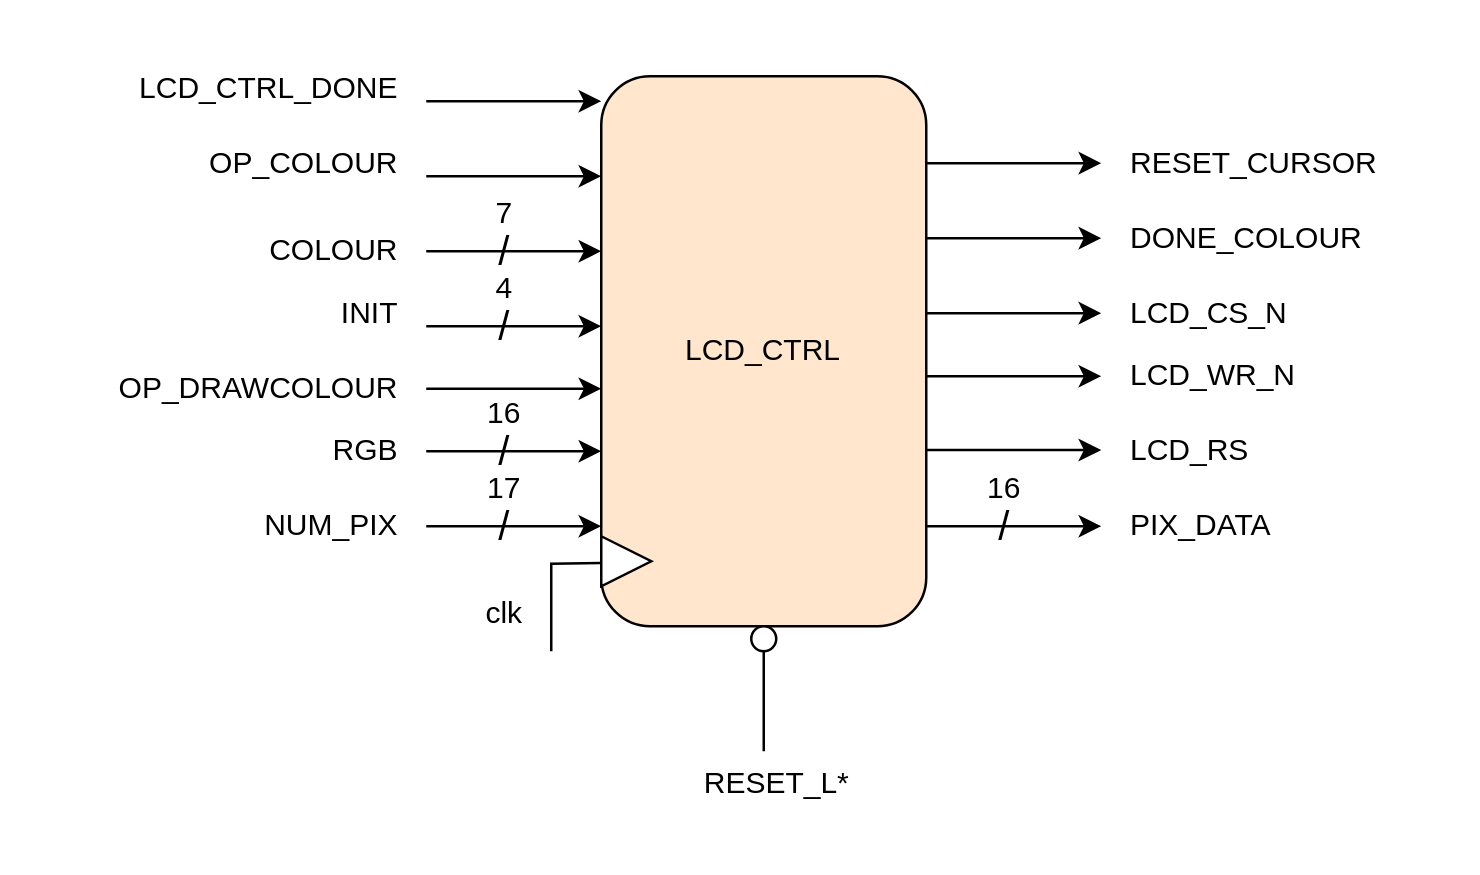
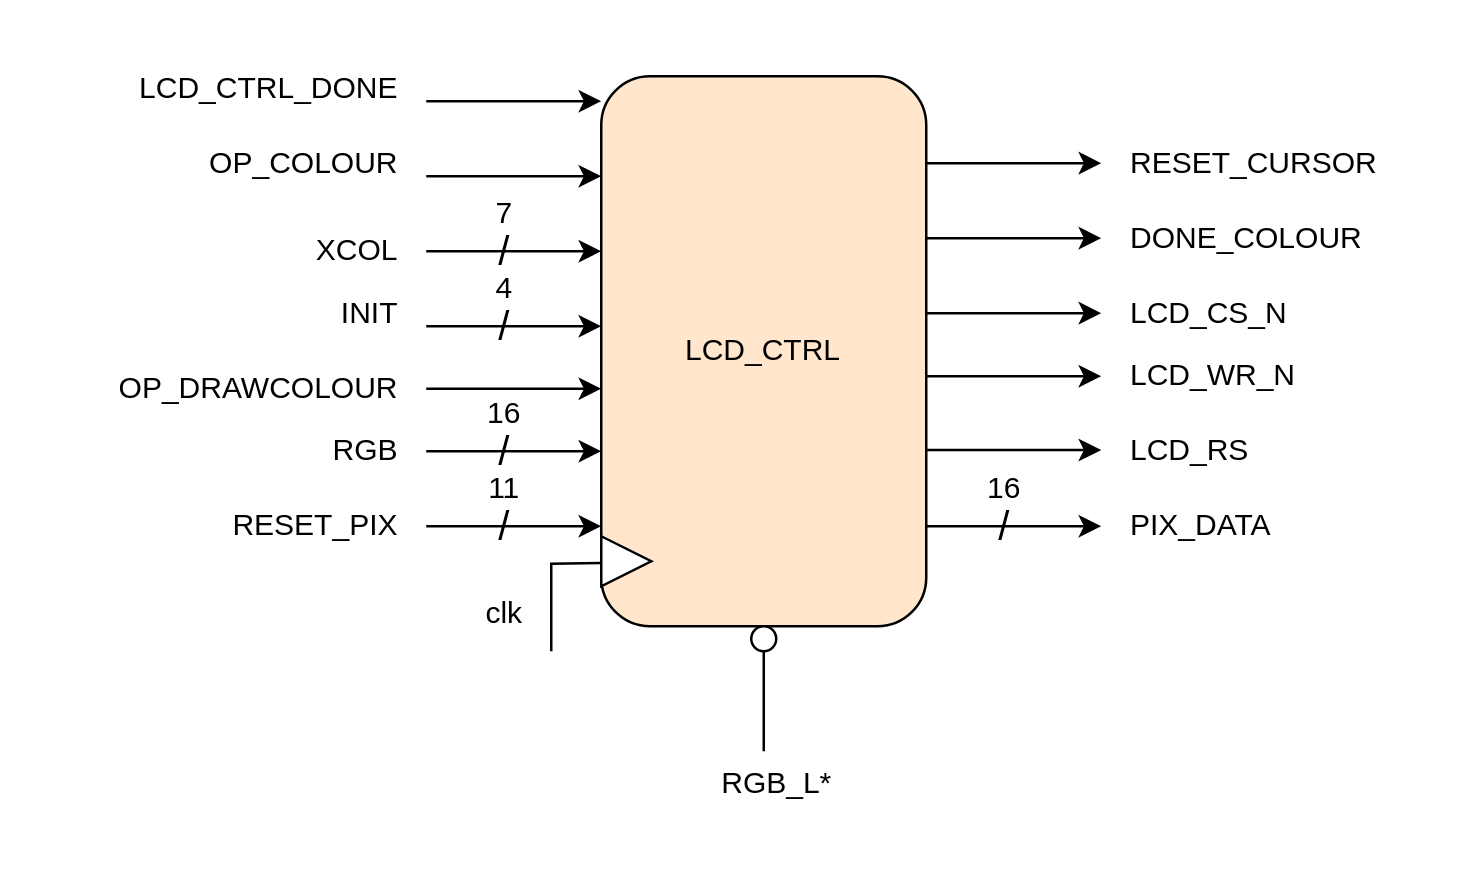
node "COLOUR": label "COLOUR" -> "XCOL"
node "17": label "17" -> "11"
node "NUM_PIX": label "NUM_PIX" -> "RESET_PIX"
node "RESET_L*": label "RESET_L*" -> "RGB_L*"
